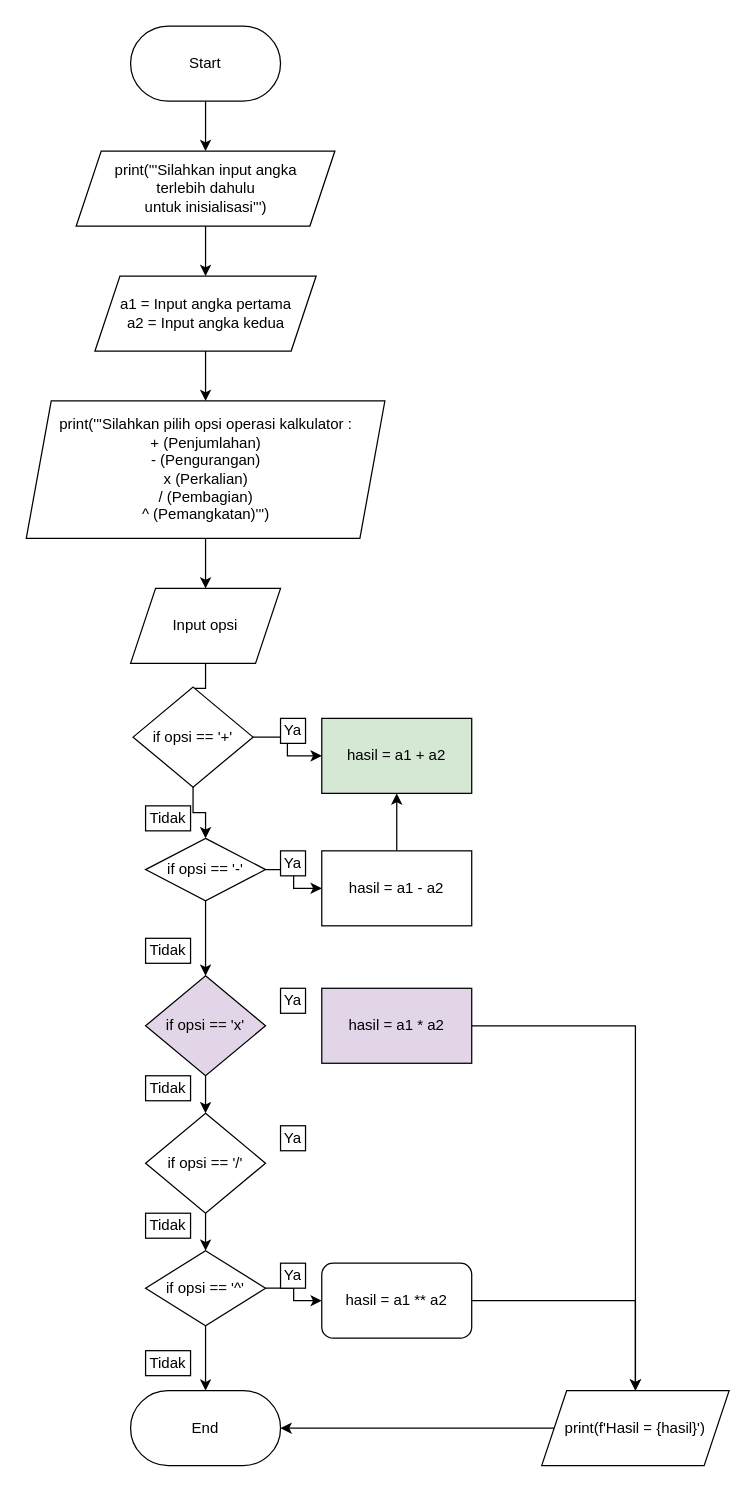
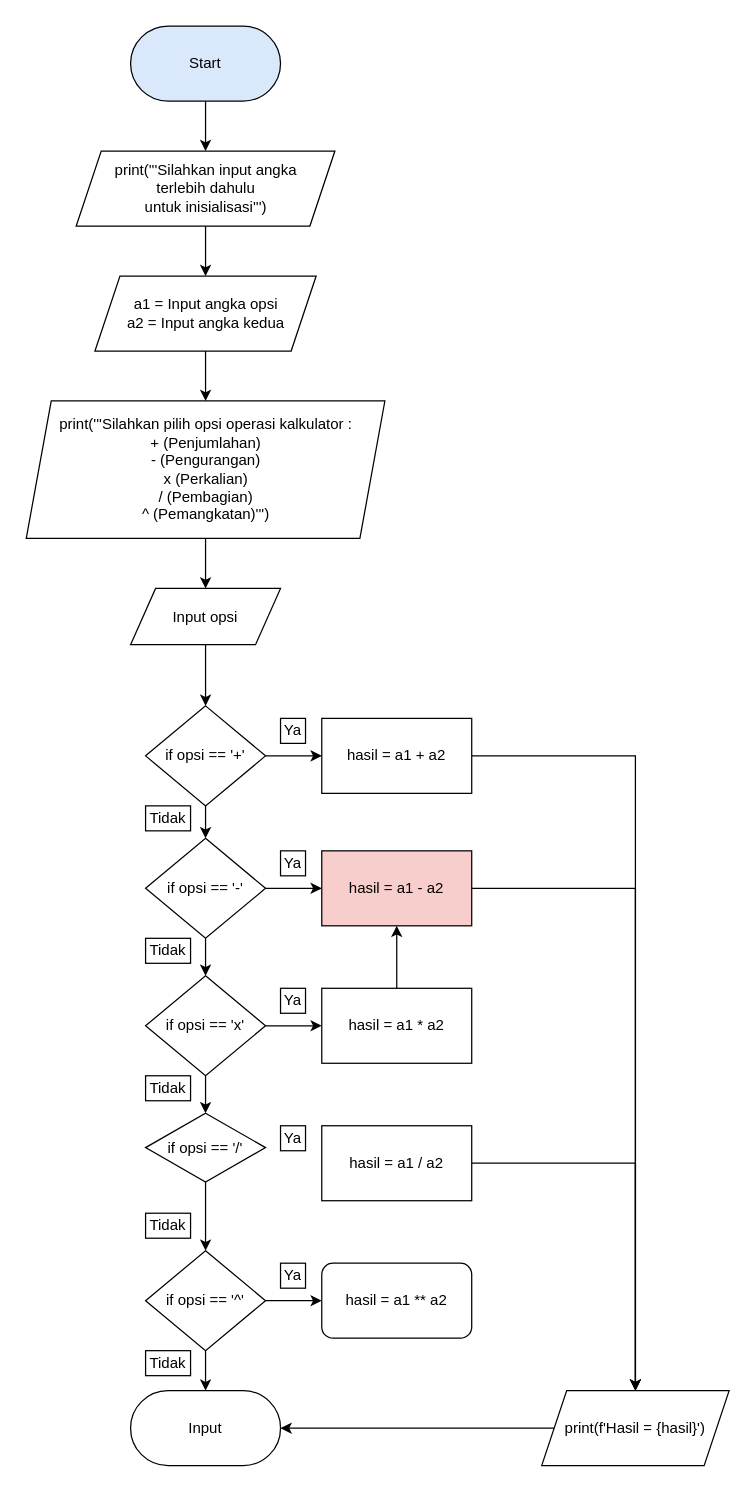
node "Start": fillcolor #ffffff -> #dae8fc
node "a1 = Input angka pertama a2 = Input angka kedua": label "a1 = Input angka pertama a2 = Input angka kedua" -> "a1 = Input angka opsi a2 = Input angka kedua"
node "Input opsi": size 150x75 -> 150x56
node "if opsi == '+'": moved (193, 737) -> (206, 756)
node "hasil = a1 + a2": fillcolor #d5e8d4 -> #ffffff
edge "hasil = a1 + a2" -> "print(f'Hasil = {hasil}')": added
edge "hasil = a1 - a2" -> "hasil = a1 + a2": now "hasil = a1 - a2" -> "print(f'Hasil = {hasil}')"
node "if opsi == '-'": size 120x63 -> 120x100
node "hasil = a1 - a2": fillcolor #ffffff -> #f8cecc
node "if opsi == 'x'": fillcolor #e1d5e7 -> #ffffff
edge "if opsi == 'x'" -> "hasil = a1 * a2": added
node "hasil = a1 * a2": fillcolor #e1d5e7 -> #ffffff
edge "hasil = a1 * a2" -> "print(f'Hasil = {hasil}')": now "hasil = a1 * a2" -> "hasil = a1 - a2"
node "if opsi == '/'": size 120x100 -> 120x69
node "hasil = a1 / a2": added
edge "hasil = a1 / a2" -> "print(f'Hasil = {hasil}')": added
node "if opsi == '^'": size 120x75 -> 120x100
edge "hasil = a1 ** a2" -> "print(f'Hasil = {hasil}')": removed
node "End": label "End" -> "Input"
